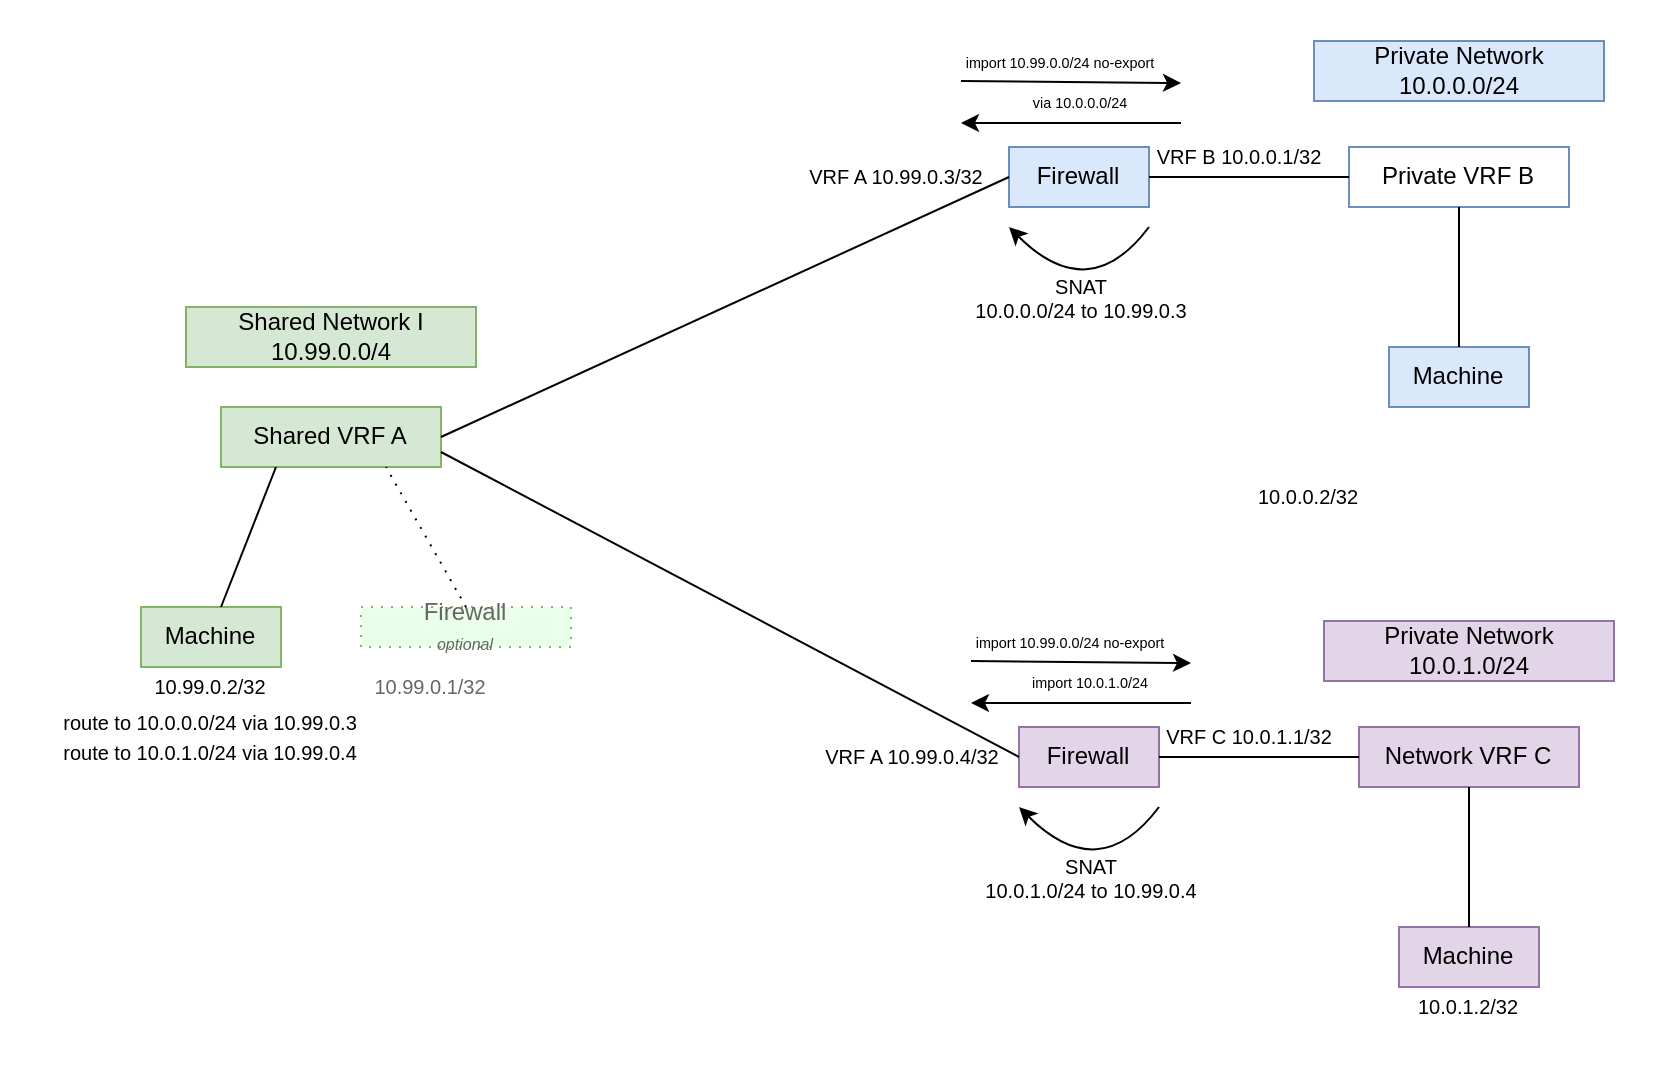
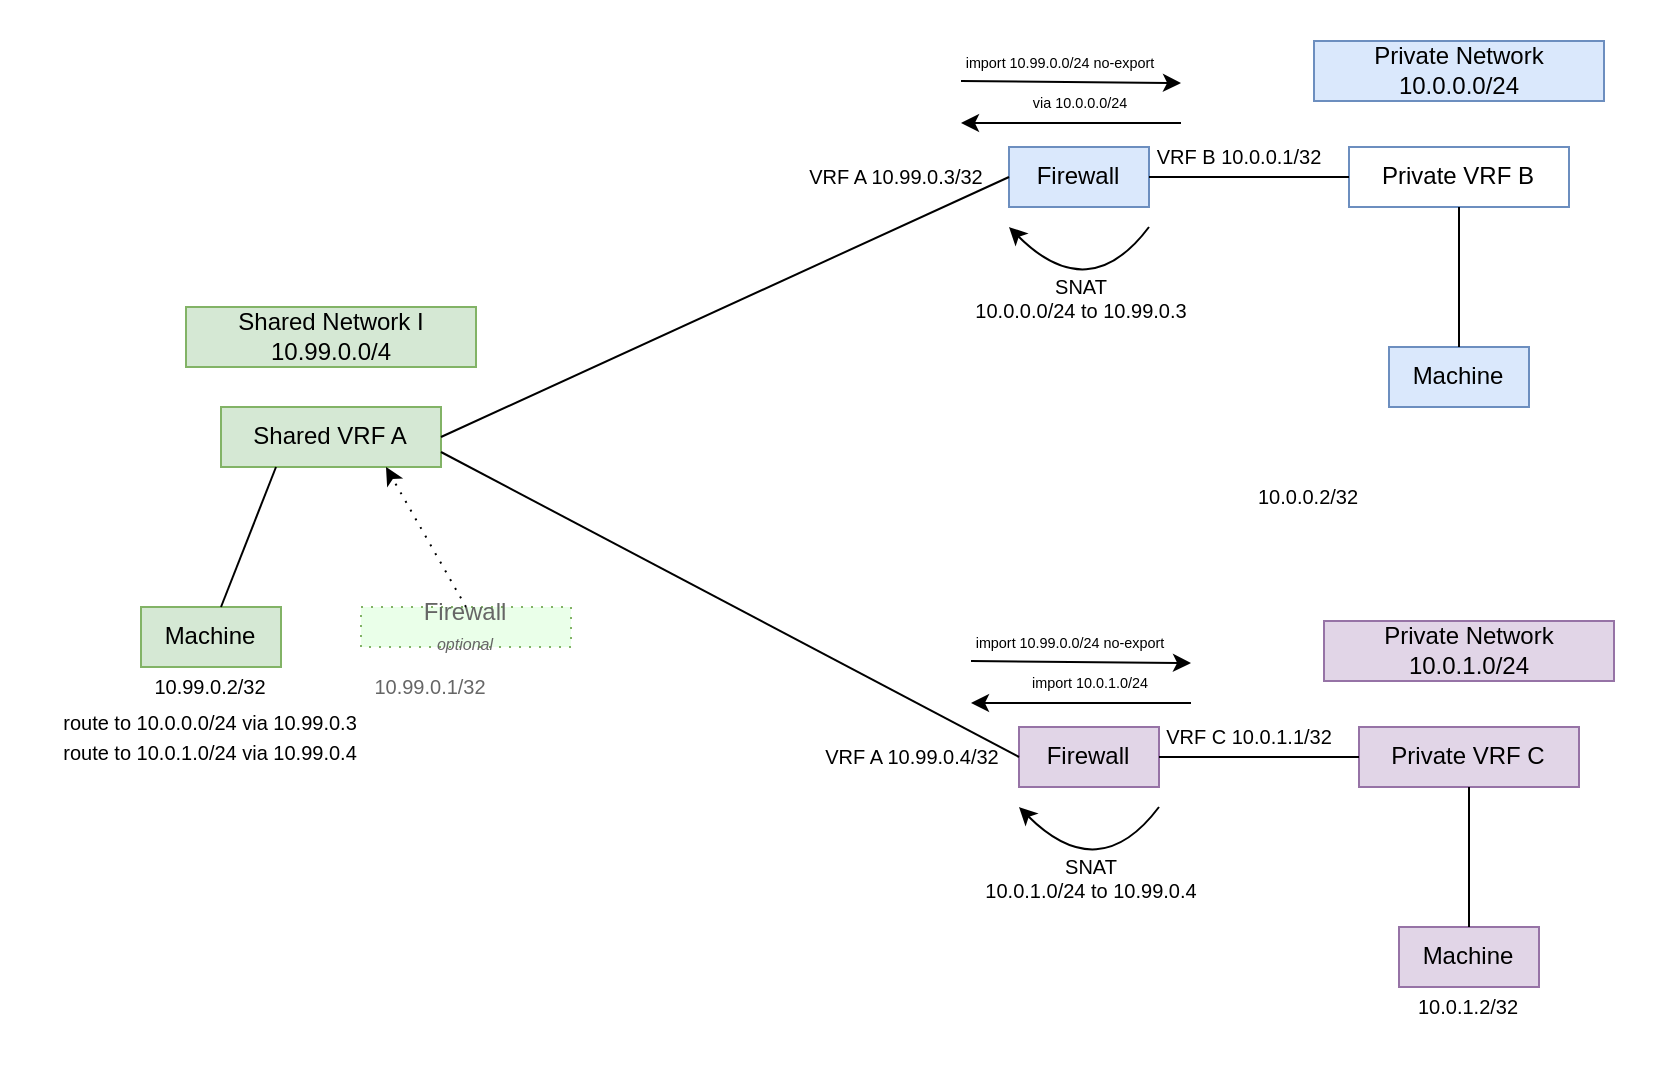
edge "Shared VRF A" -- "Firewall optional": arrowhead none -> classic
node "Network VRF C": label "Network VRF C" -> "Private VRF C"
